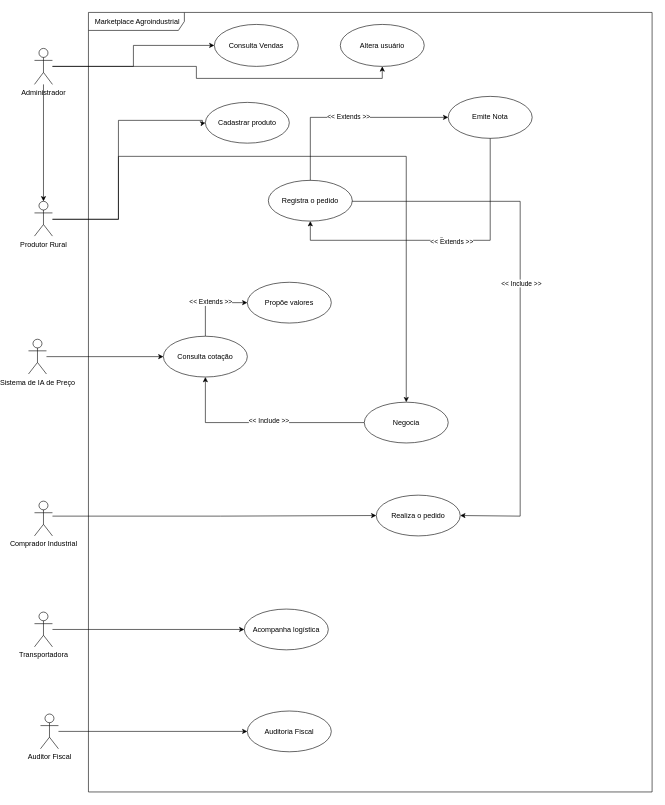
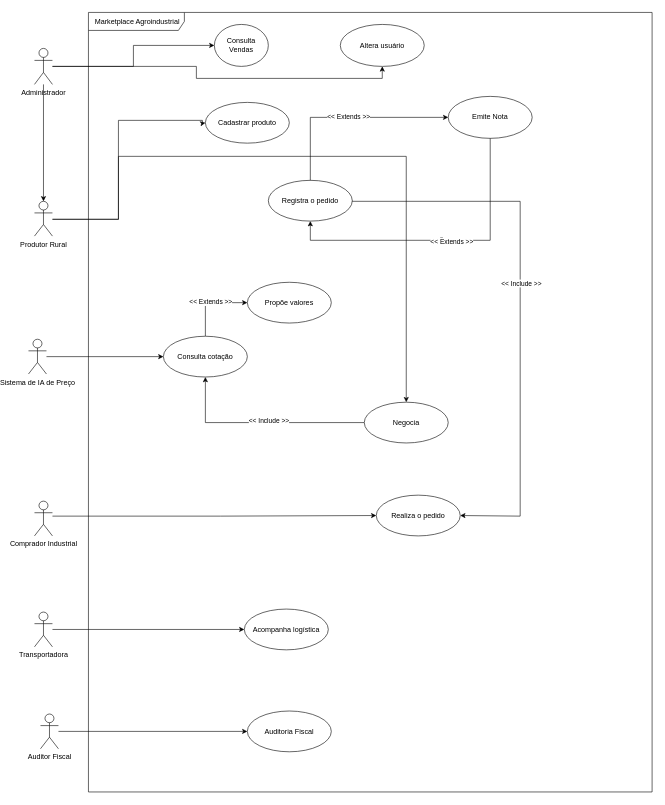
node "Consulta Vendas": size 84x42 -> 54x42
